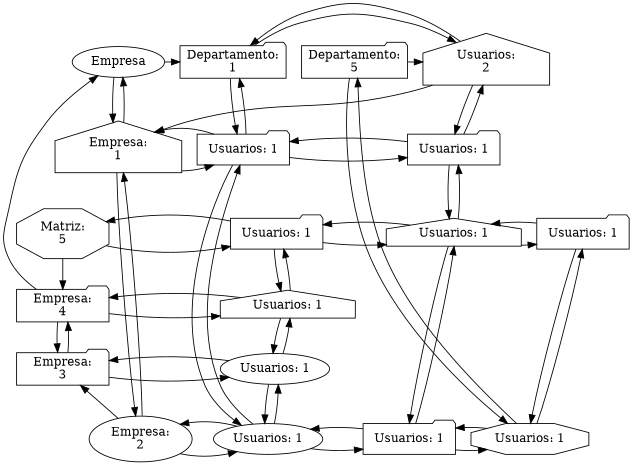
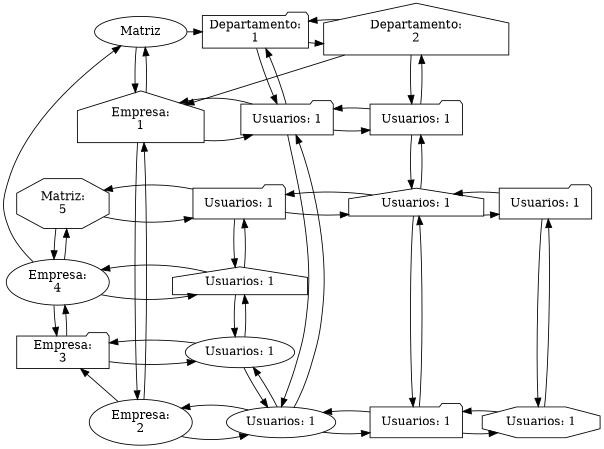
node "Empresa": label "Empresa" -> "Matriz"
node "Departamento: 5": removed
node "Usuarios: 2": label "Usuarios: 2" -> "Departamento: 2"
edge "Empresa: 4" -> "Matriz: 5": added
node "Empresa: 4": shape folder -> ellipse
